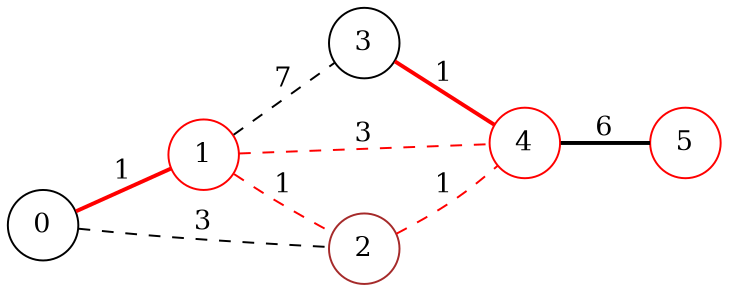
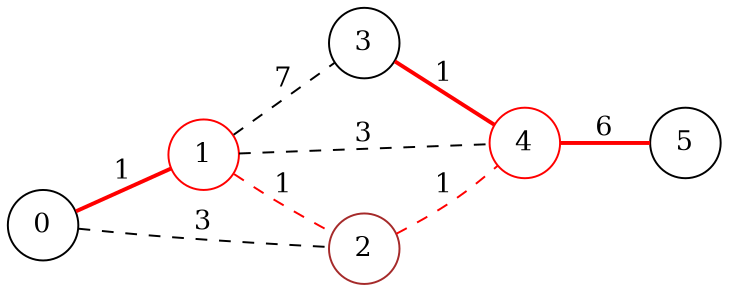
edge "4" -- "5": color black -> red
node "5": color red -> black
edge "4" -- "1": color red -> black
